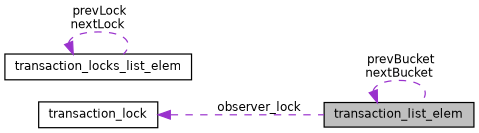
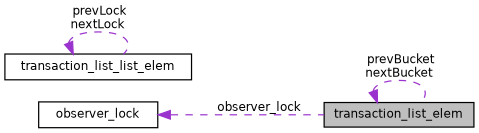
node "transaction_locks_list_elem": label "transaction_locks_list_elem" -> "transaction_list_list_elem"
node "transaction_lock": label "transaction_lock" -> "observer_lock"
